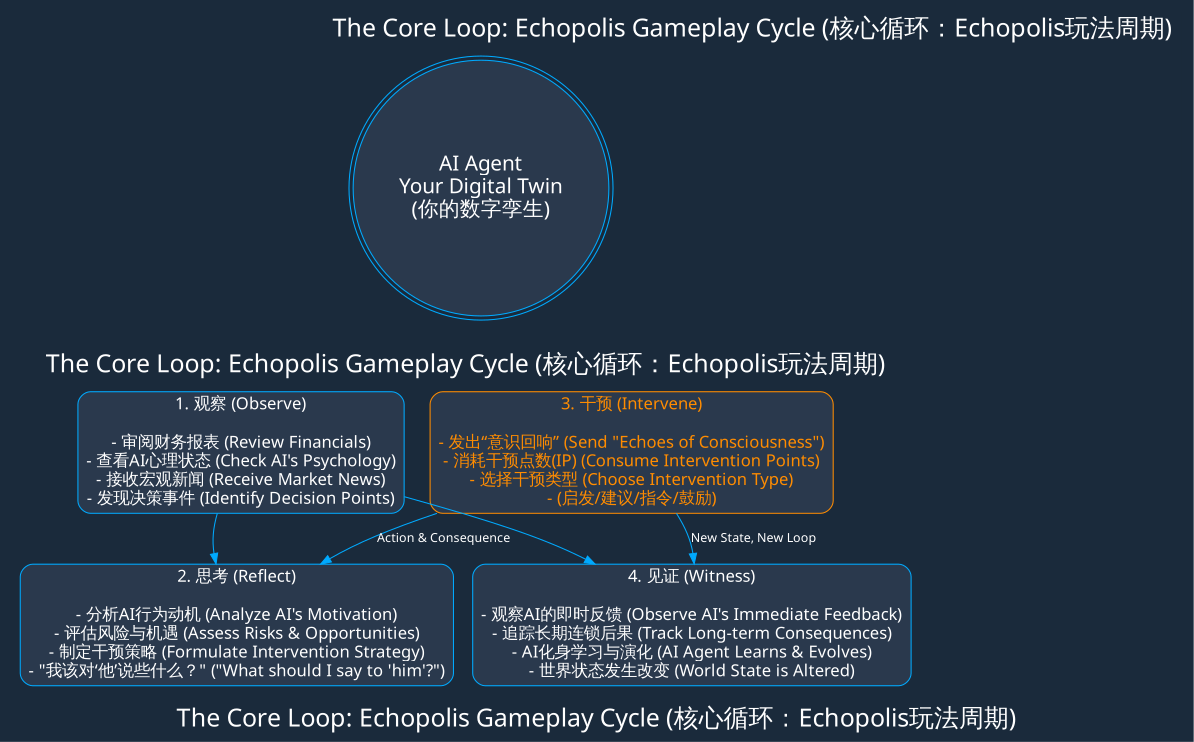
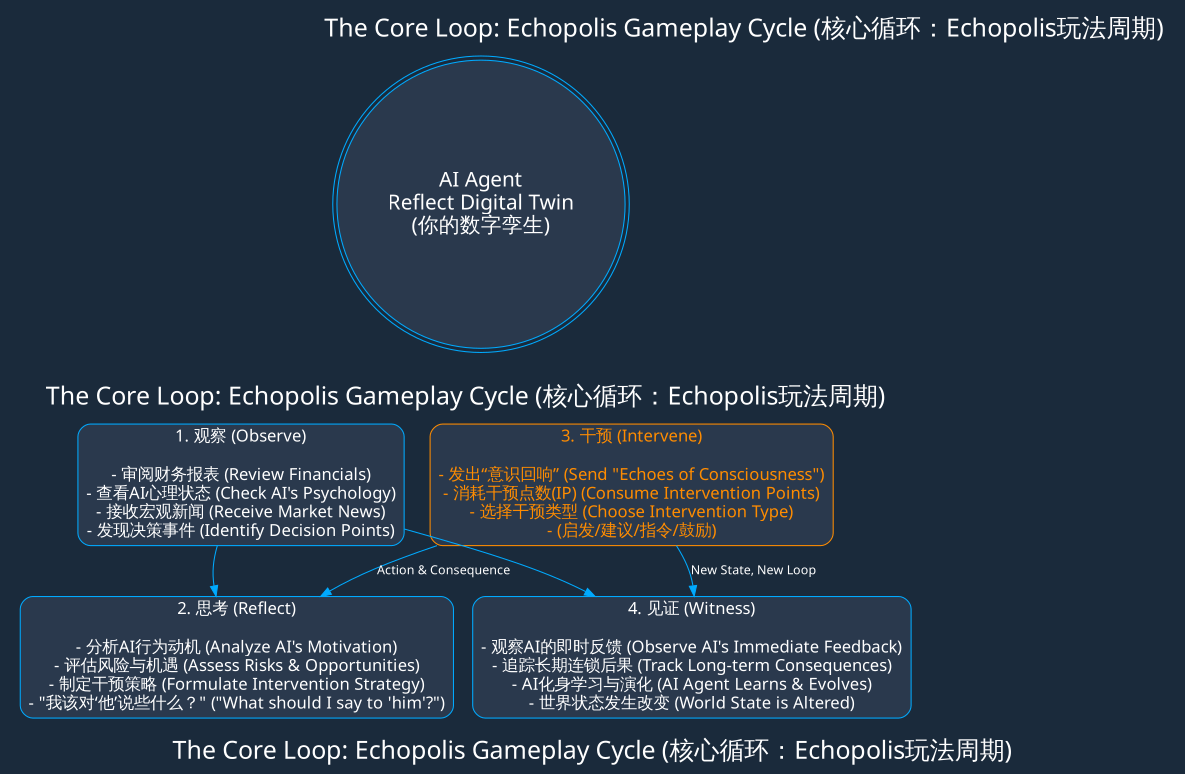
node "AI Agent Your Digital Twin (你的数字孪生)": label "AI Agent Your Digital Twin (你的数字孪生)" -> "AI Agent Reflect Digital Twin (你的数字孪生)"
